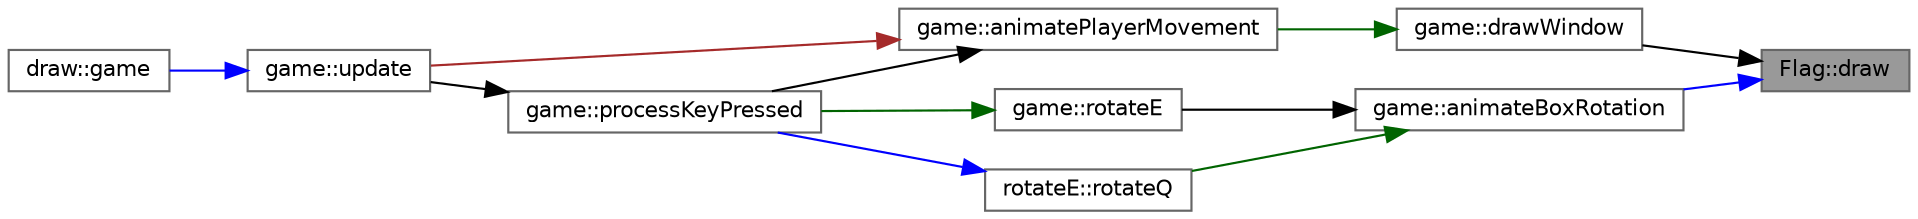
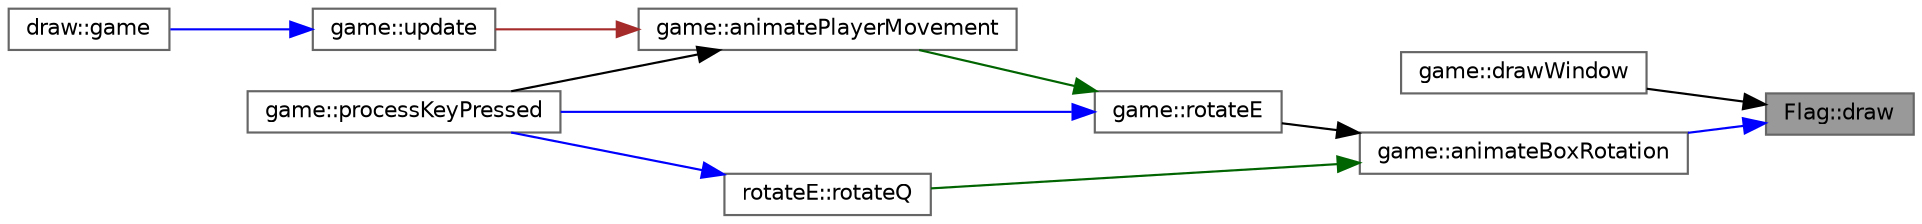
edge "game::animatePlayerMovement" -> "game::drawWindow": now "game::animatePlayerMovement" -> "game::rotateE"
edge "game::update" -> "game::processKeyPressed": removed
edge "game::processKeyPressed" -> "game::rotateE": color darkgreen -> blue
